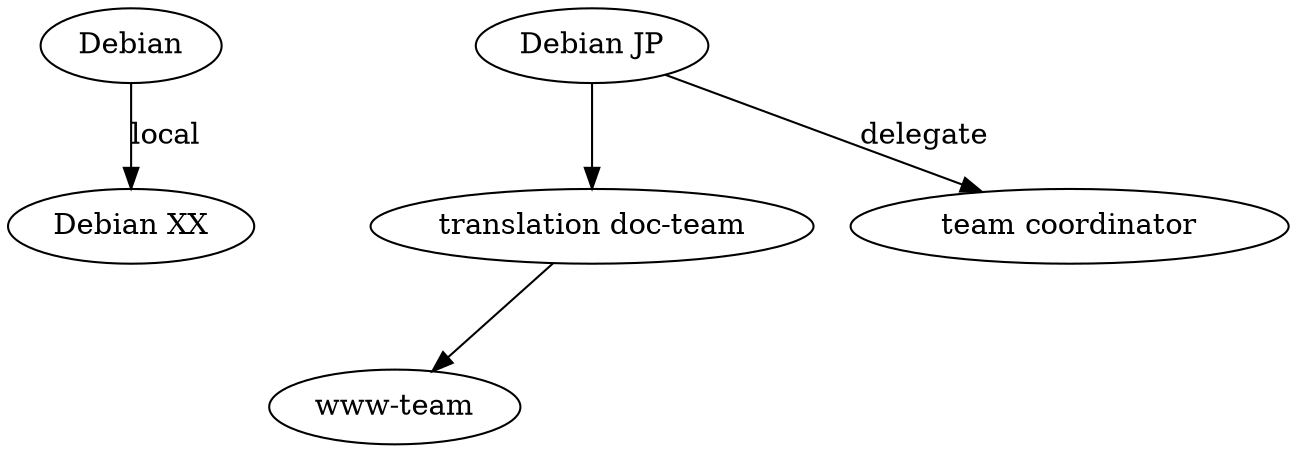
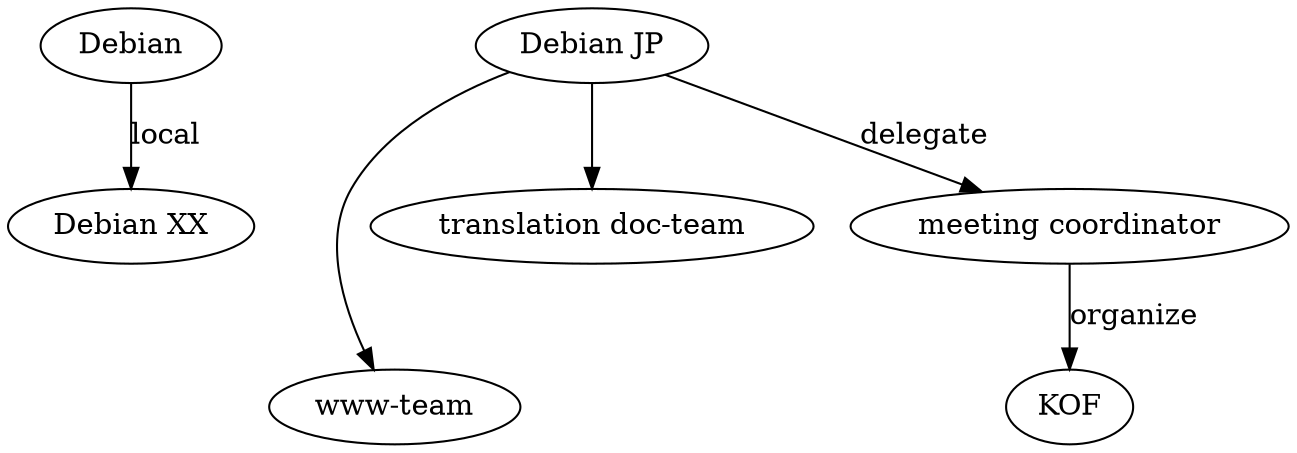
node "team coordinator": label "team coordinator" -> "meeting coordinator"
edge "translation doc-team" -> "www-team": now "Debian JP" -> "www-team"
node "KOF": added
